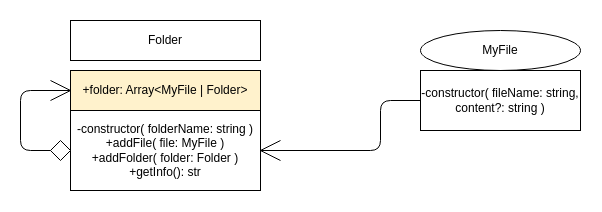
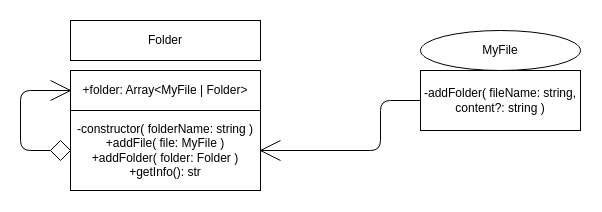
node "+folder: Array<MyFile | Folder>": fillcolor #fff2cc -> #ffffff
node "-constructor( fileName: string, content?: string )": label "-constructor( fileName: string, content?: string )" -> "-addFolder( fileName: string, content?: string )"
